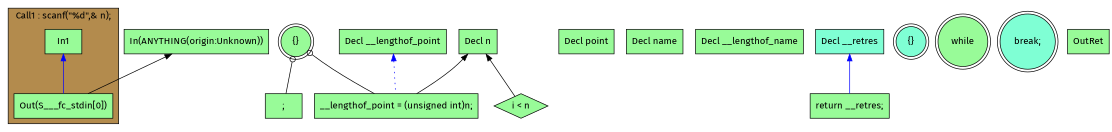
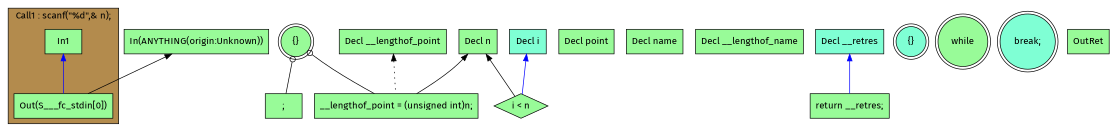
node "Decl i": added
edge "__lengthof_point = (unsigned int)n;" -> "Decl __lengthof_point": color #0000ff -> #000000
